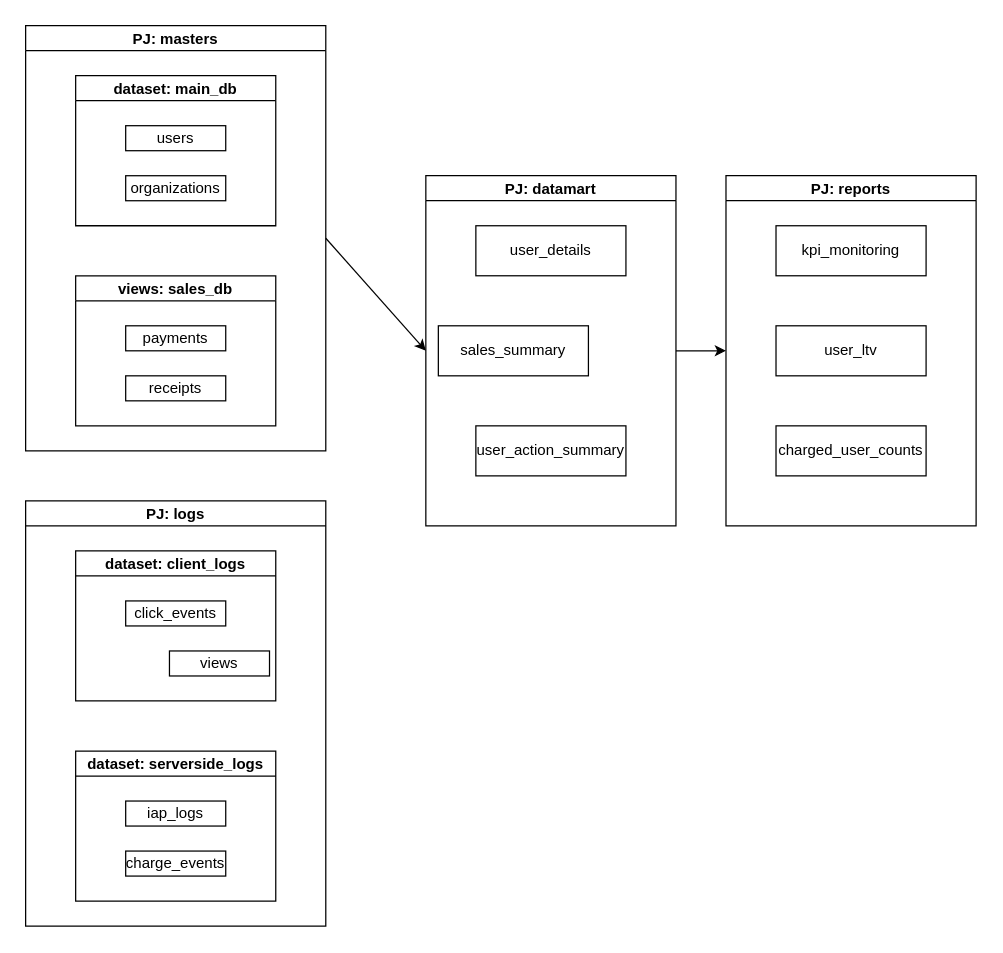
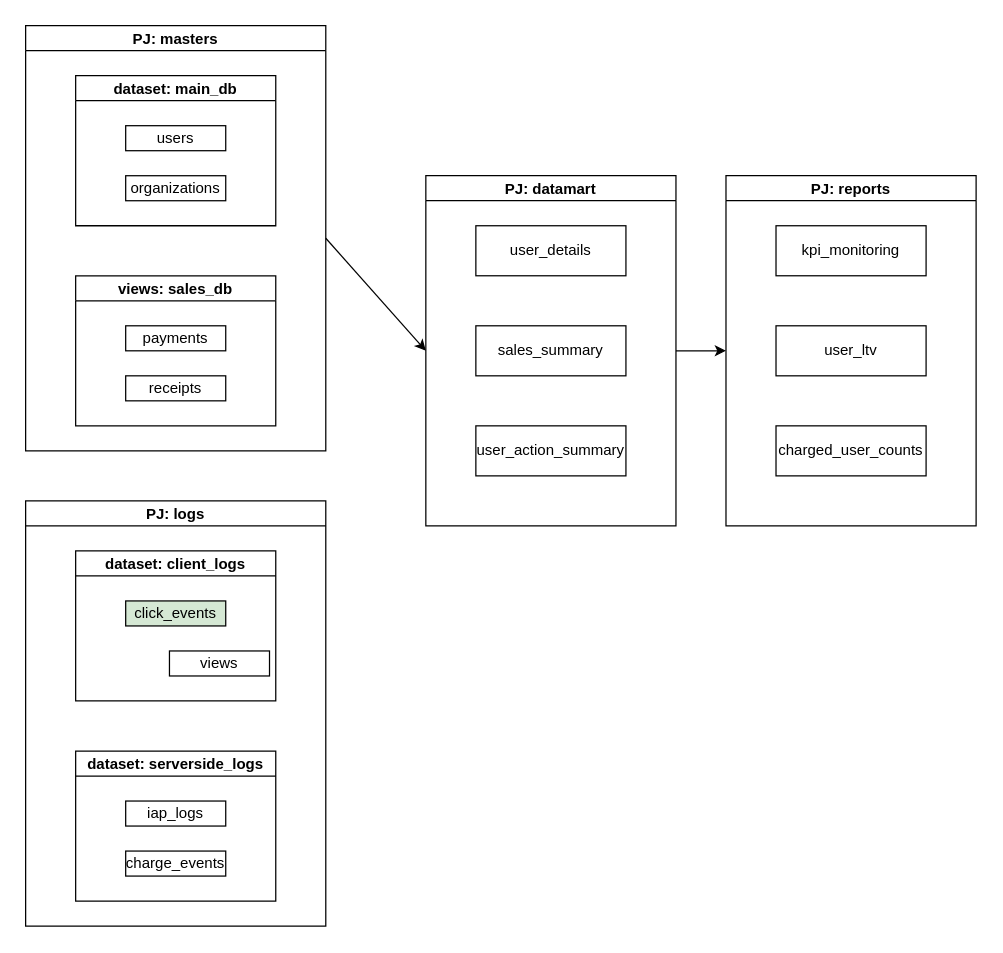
node "sales_summary": moved (513, 351) -> (551, 351)
node "click_events": fillcolor #ffffff -> #d5e8d4
